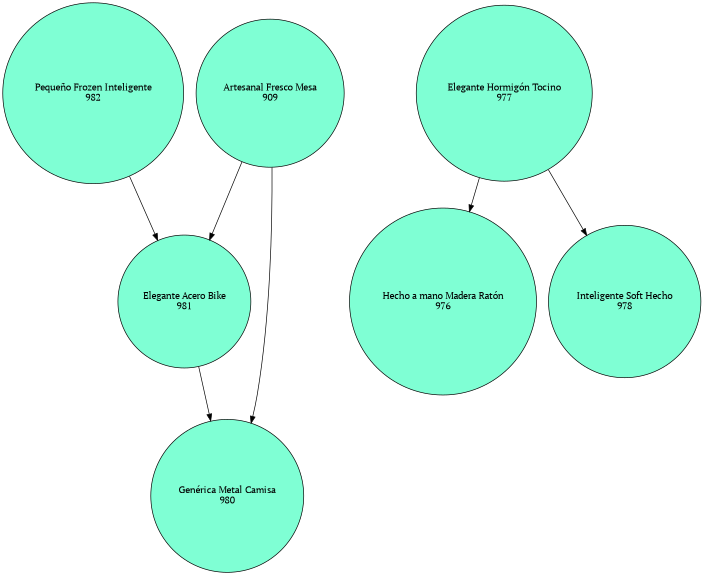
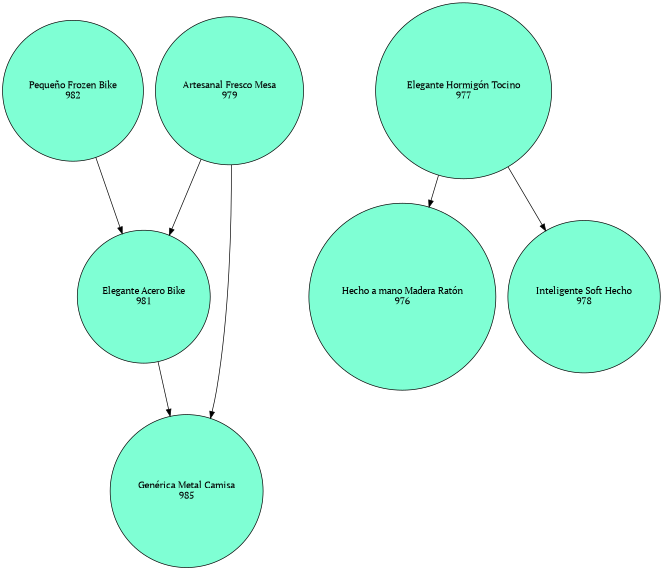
node "Pequeño Frozen Inteligente 982": label "Pequeño Frozen Inteligente 982" -> "Pequeño Frozen Bike 982"
node "Artesanal Fresco Mesa 909": label "Artesanal Fresco Mesa 909" -> "Artesanal Fresco Mesa 979"
node "Genérica Metal Camisa 980": label "Genérica Metal Camisa 980" -> "Genérica Metal Camisa 985"
